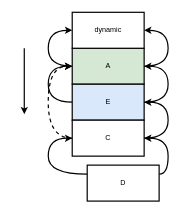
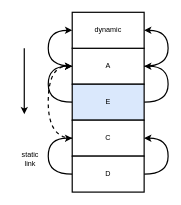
node "A": fillcolor #d5e8d4 -> #ffffff
edge "C" -> "E": removed
node "static link": added
node "D": moved (123, 183) -> (108, 174)
